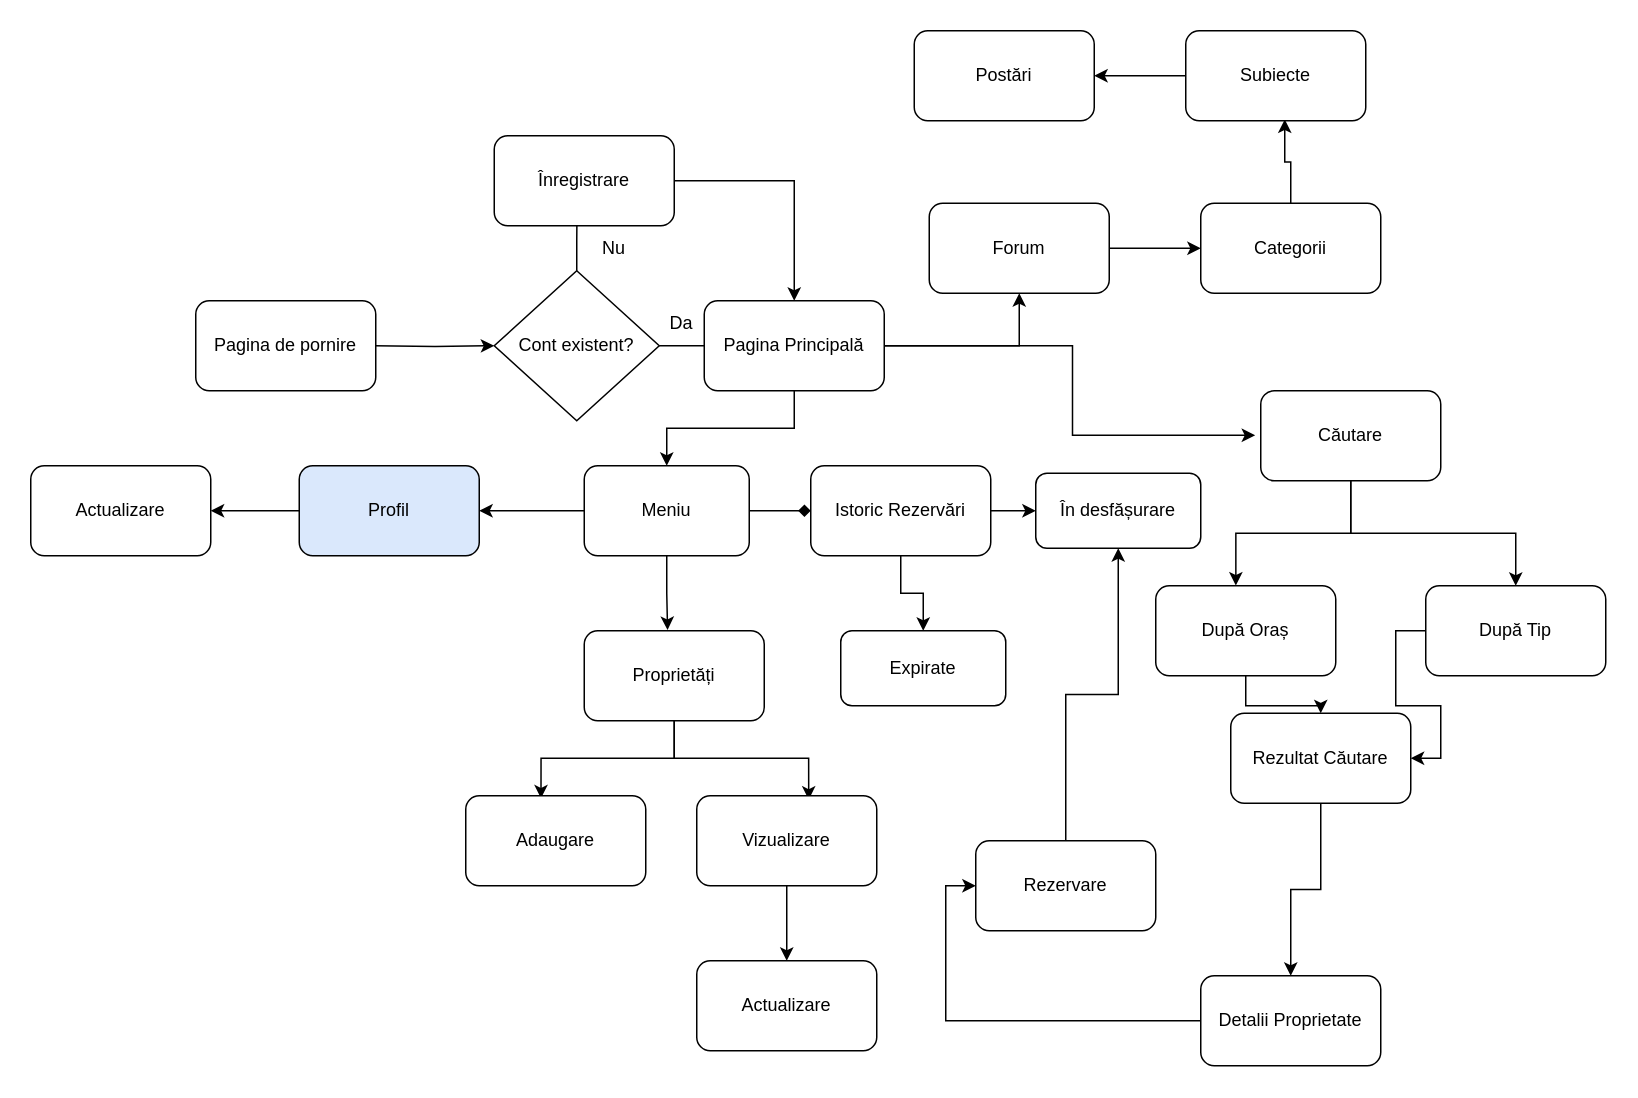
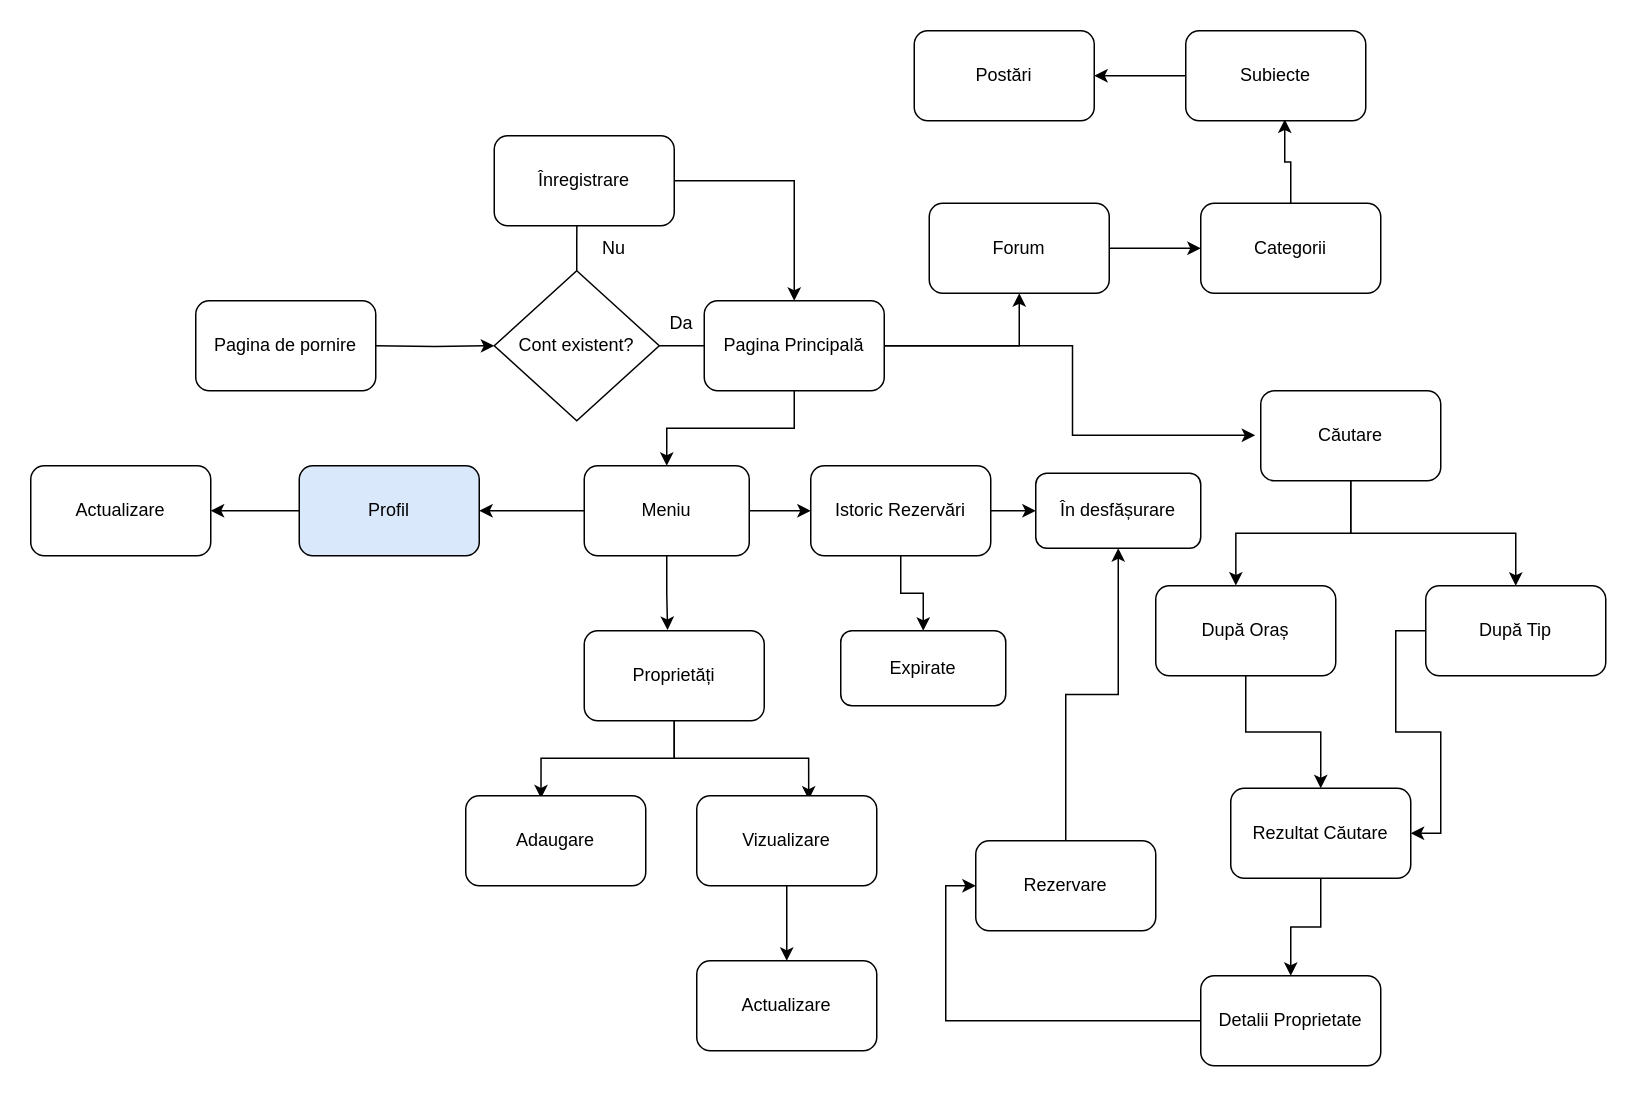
edge "Meniu" -> "Istoric Rezervări": arrowhead diamond -> classic
node "Rezultat Căutare": moved (1321, 758) -> (1321, 833)
